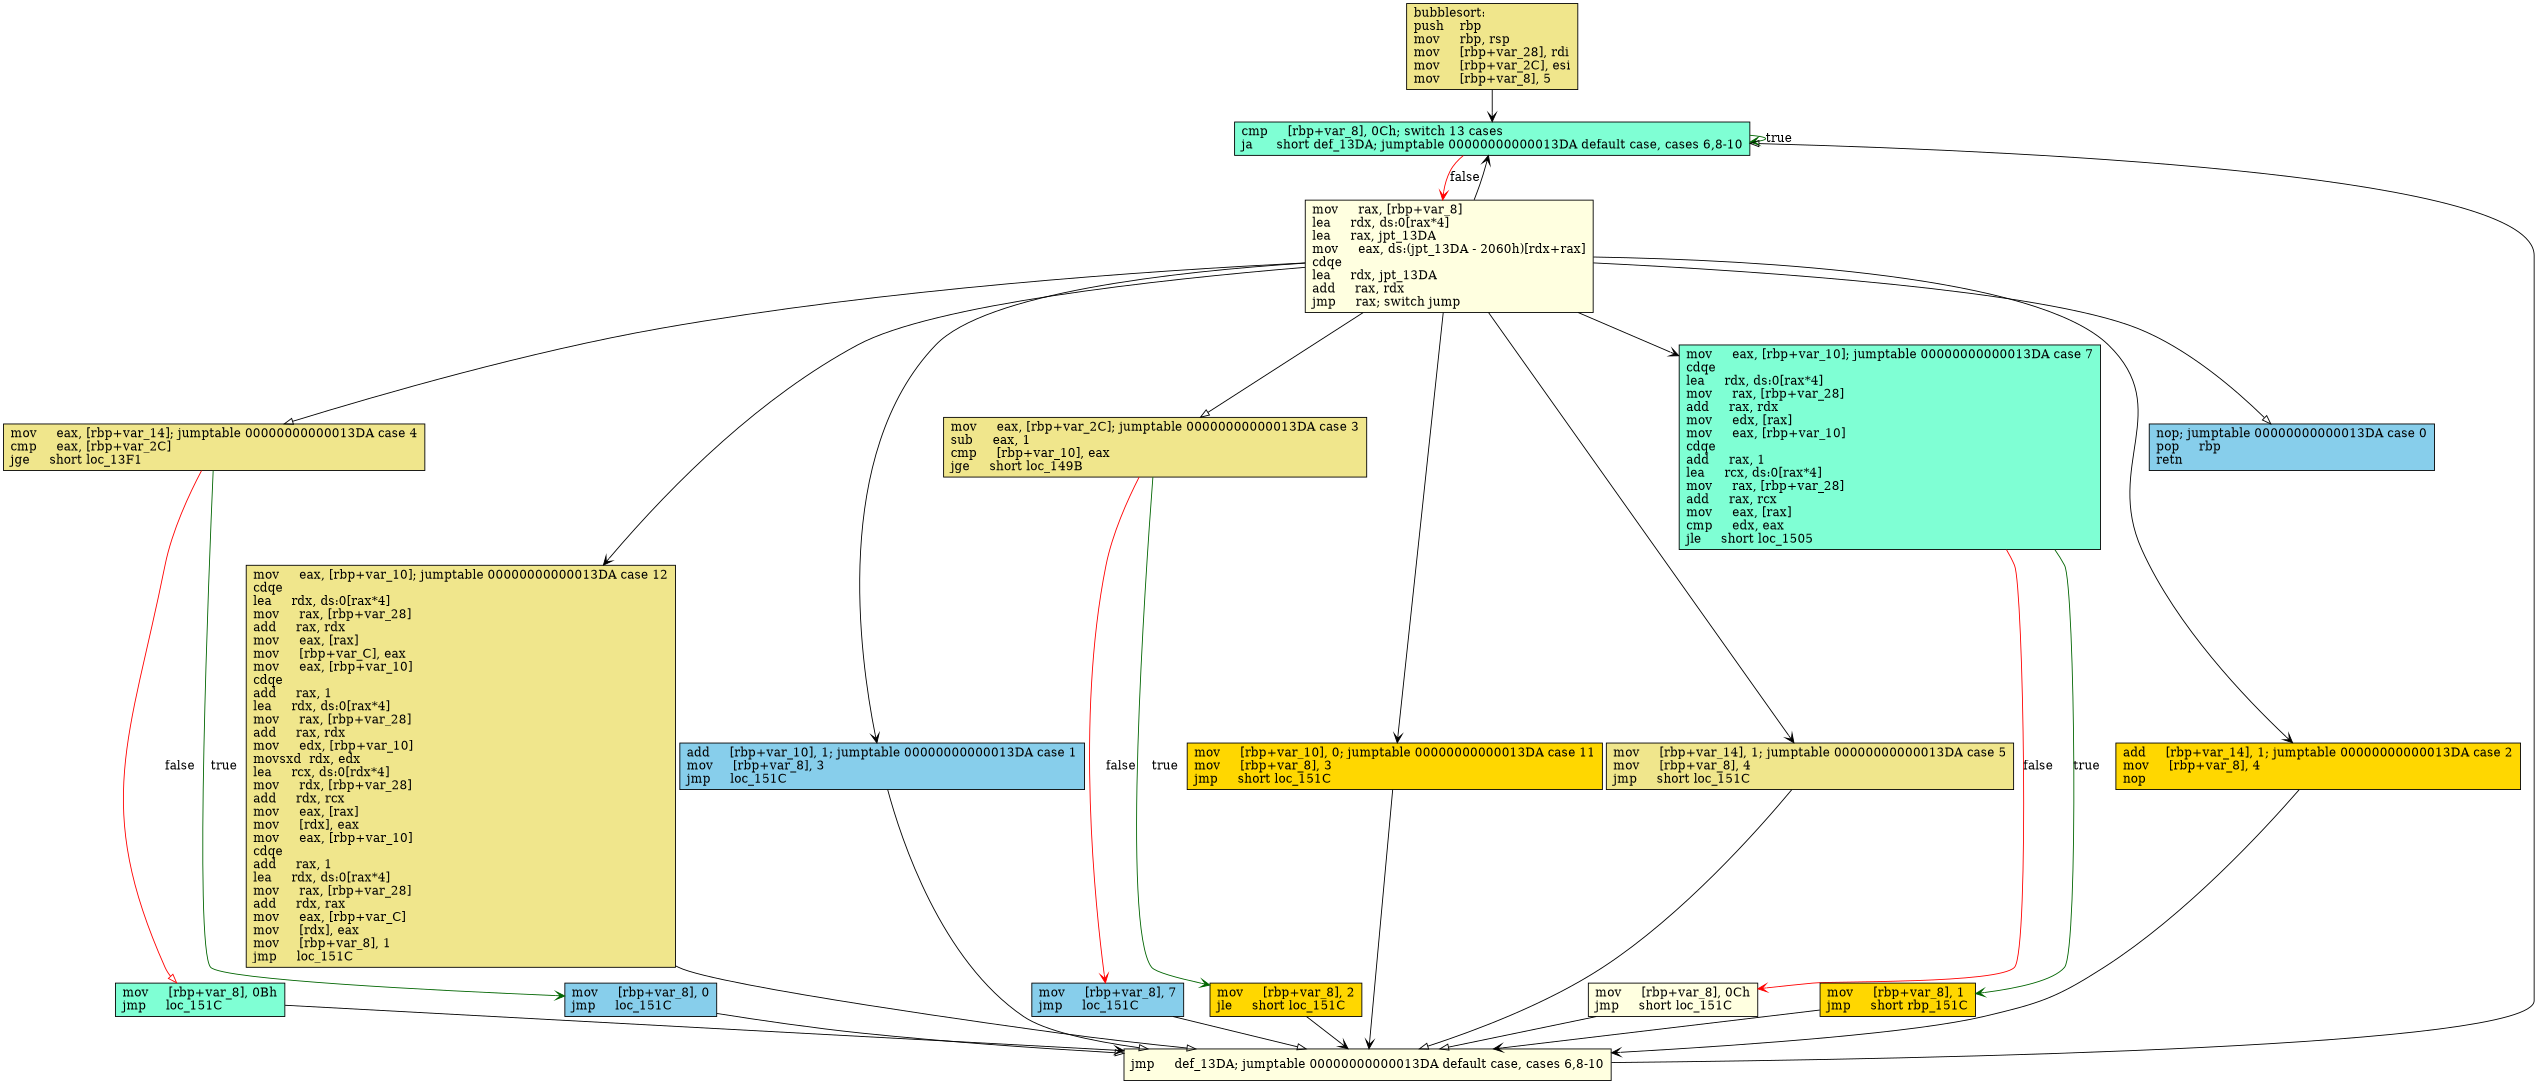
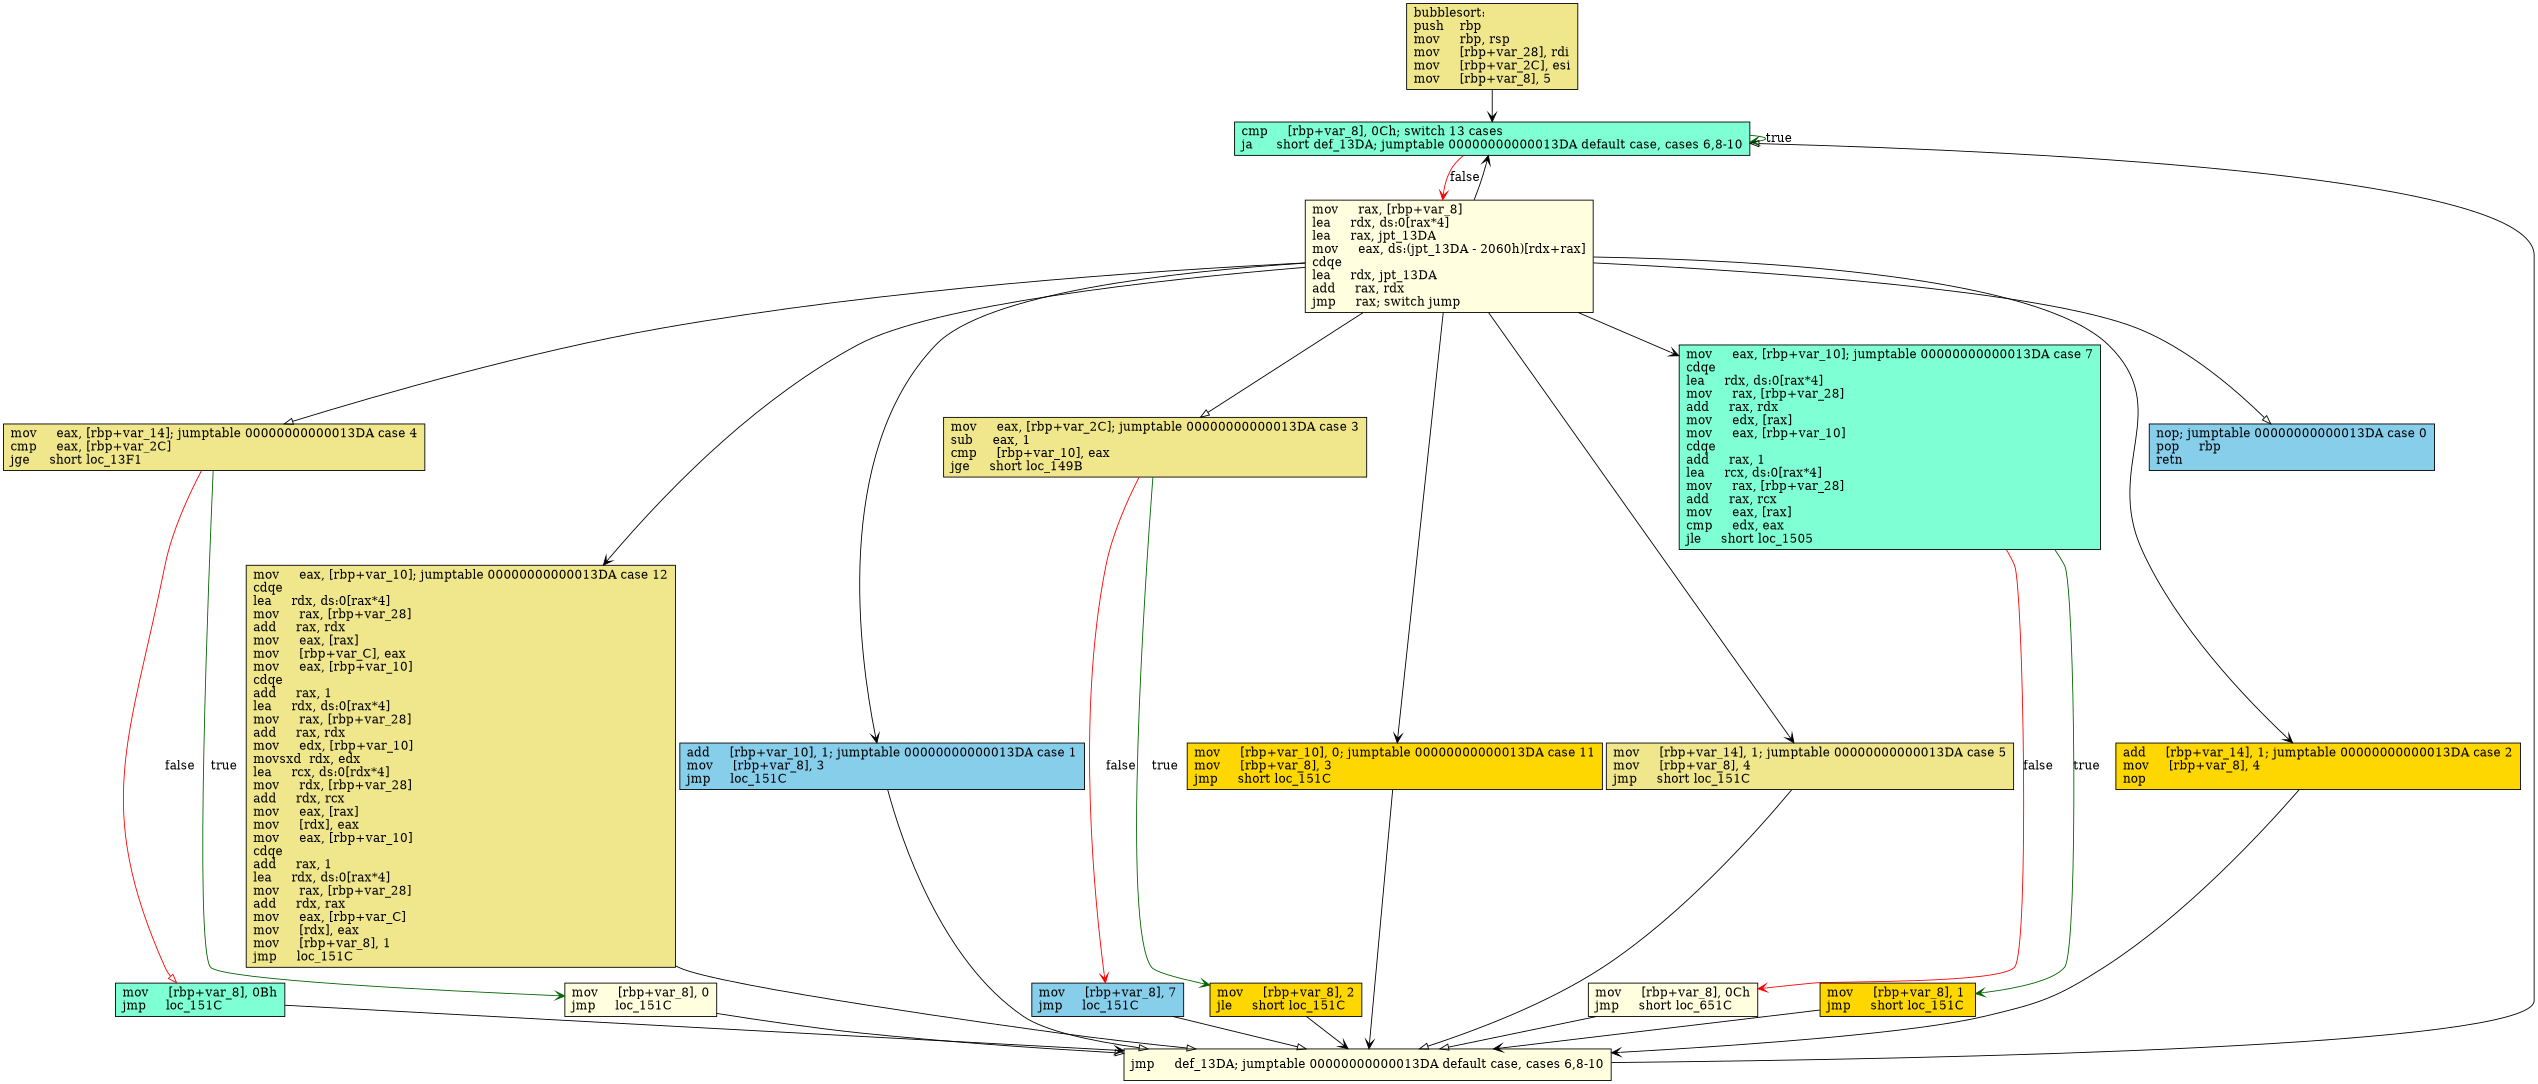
node "mov     [rbp+var_8], 0 jmp     loc_151C": fillcolor skyblue -> lightyellow
node "mov     [rbp+var_8], 0Ch jmp     short loc_151C": label "mov     [rbp+var_8], 0Ch jmp     short loc_151C" -> "mov     [rbp+var_8], 0Ch jmp     short loc_651C"
node "mov     [rbp+var_8], 1 jmp     short rbp_151C": label "mov     [rbp+var_8], 1 jmp     short rbp_151C" -> "mov     [rbp+var_8], 1 jmp     short loc_151C"
